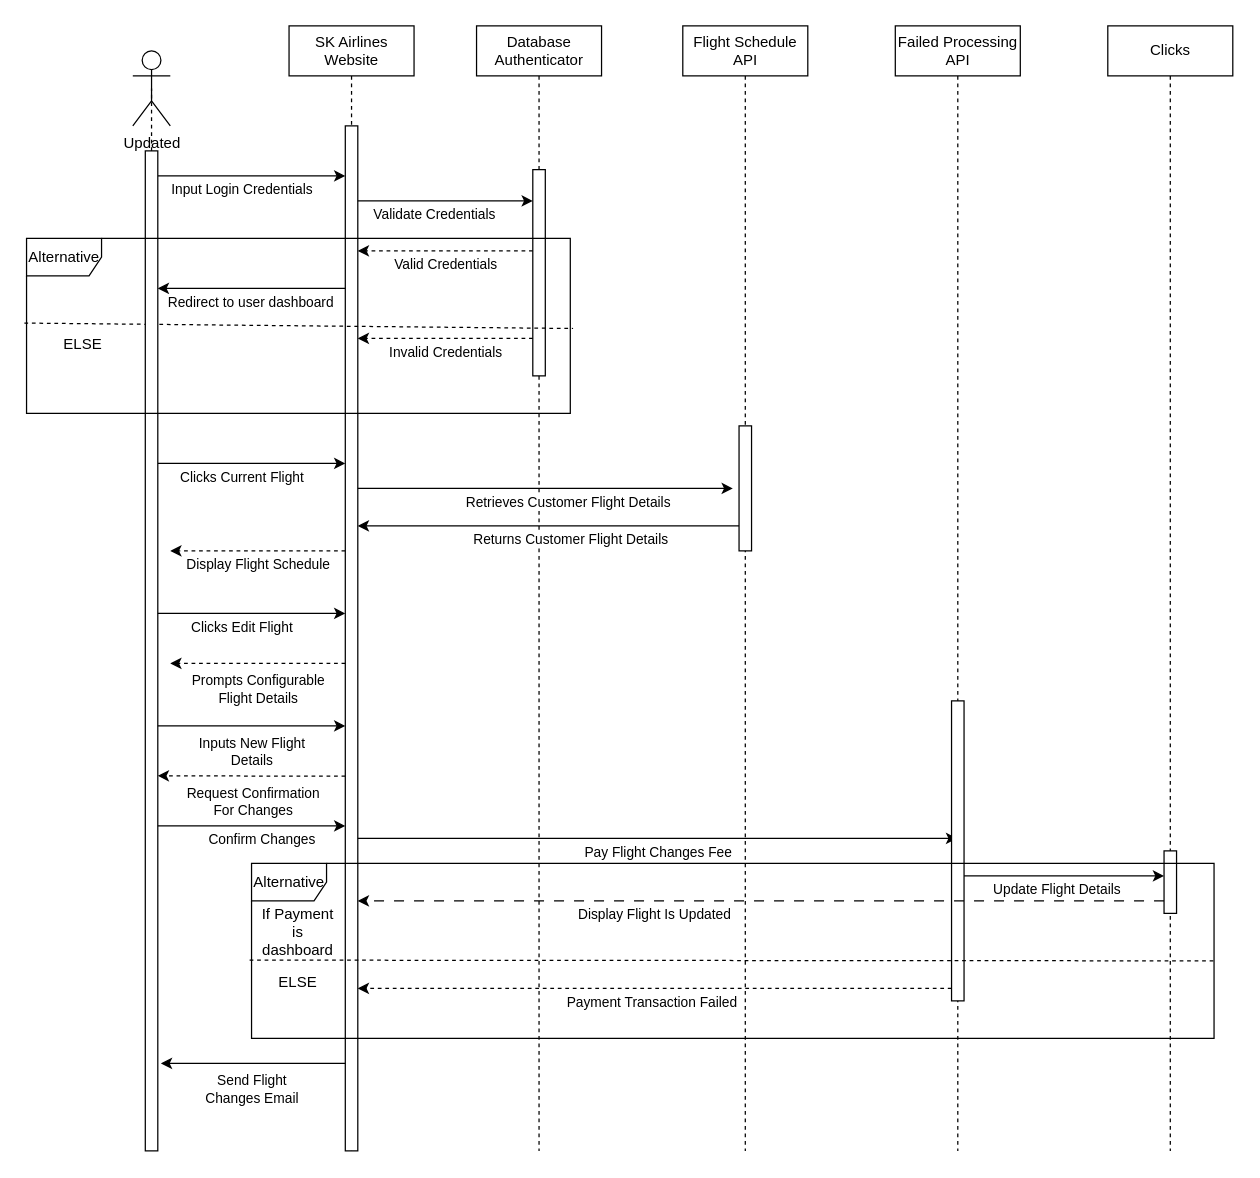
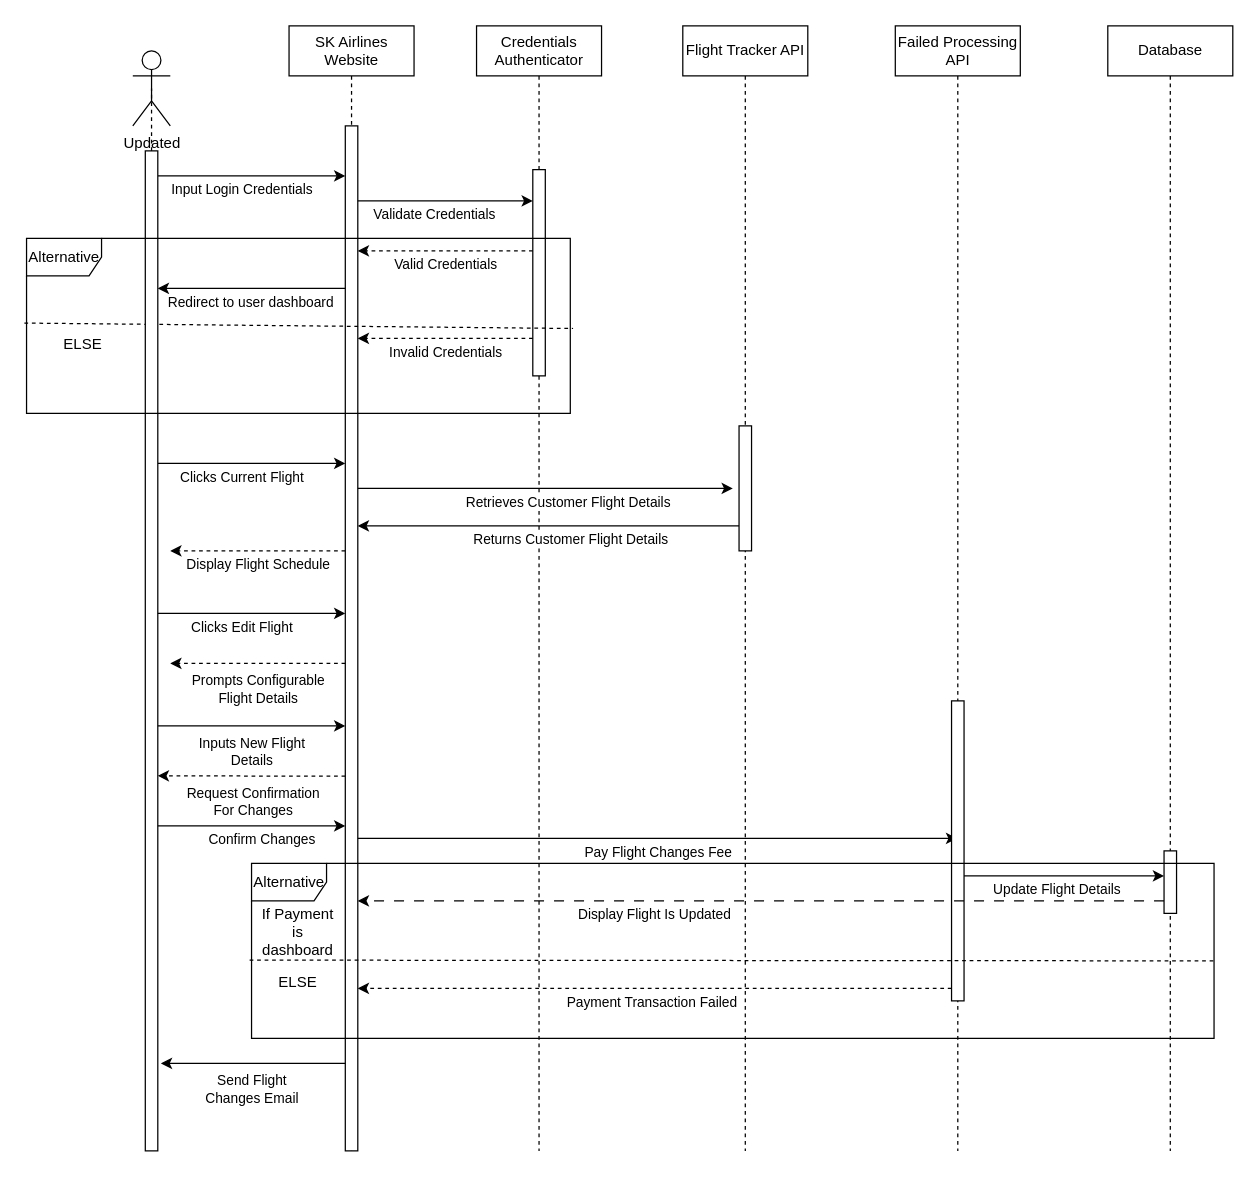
node "Database Authenticator": label "Database Authenticator" -> "Credentials Authenticator"
node "Flight Schedule API": label "Flight Schedule API" -> "Flight Tracker API"
node "Clicks": label "Clicks" -> "Database"
